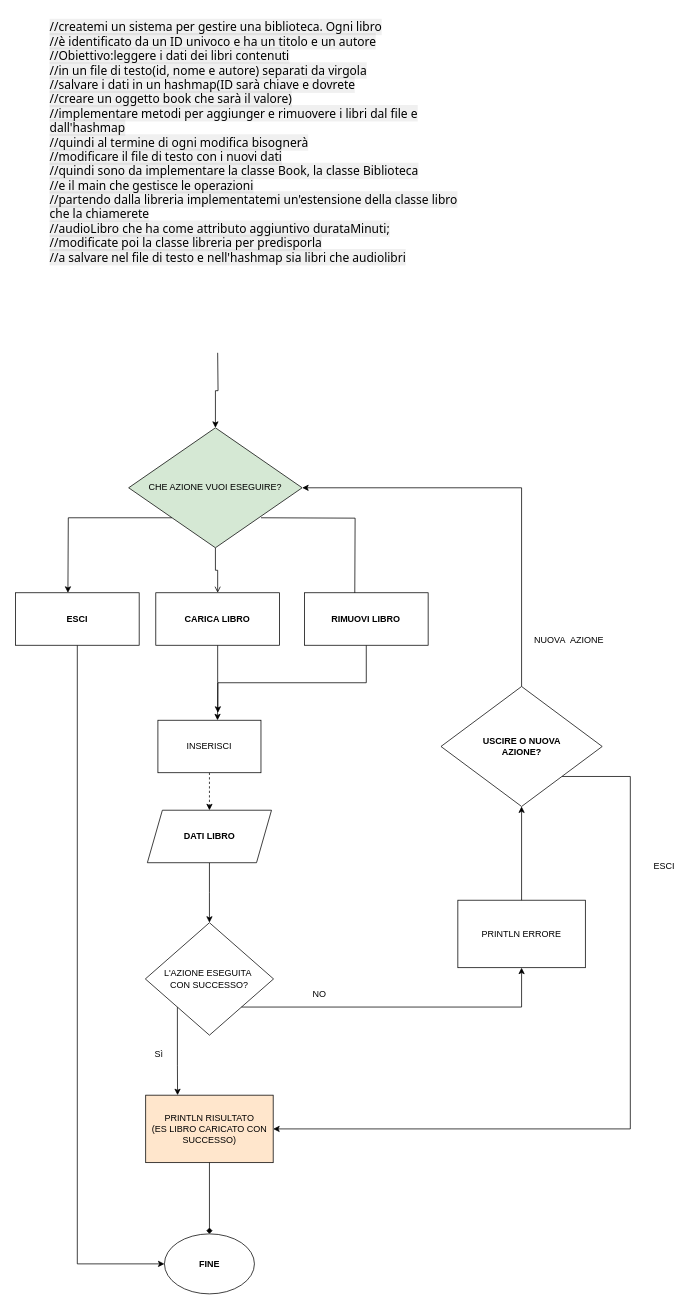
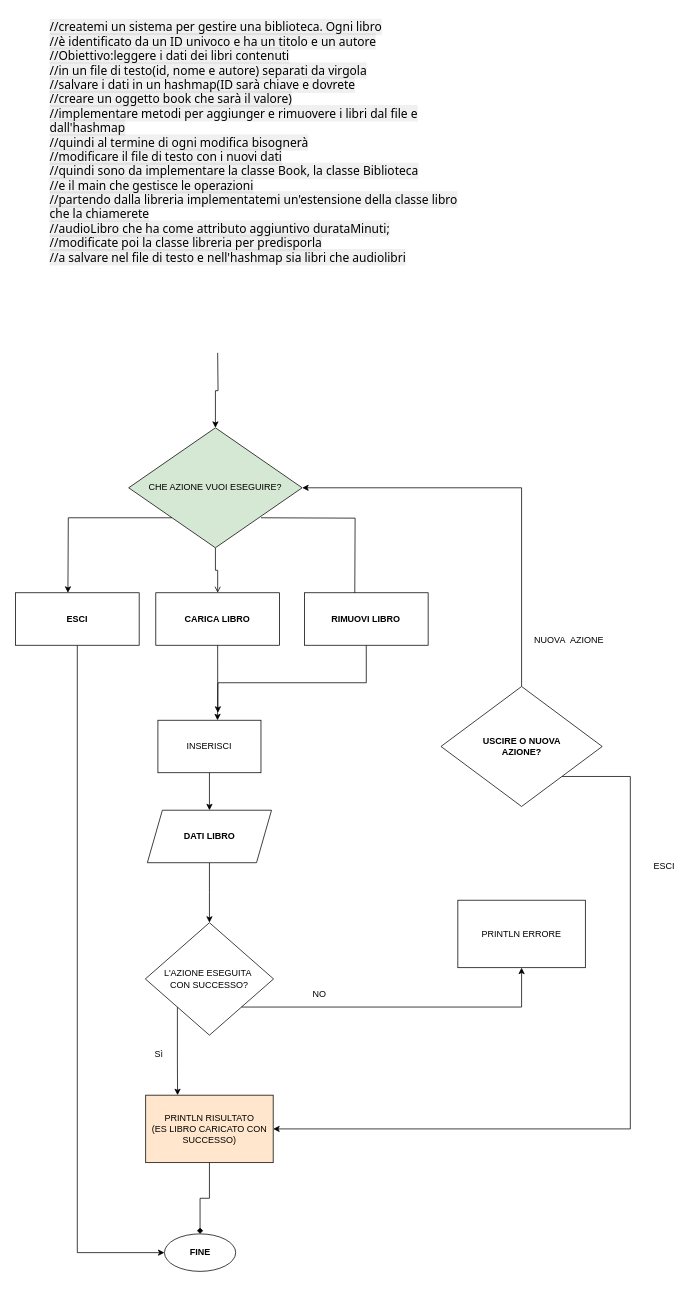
edge "INSERISCI" -> "DATI LIBRO": style dashed -> solid
edge "PRINTLN ERRORE" -> "USCIRE O NUOVA AZIONE?": removed
node "FINE": size 90x60 -> 71x38
